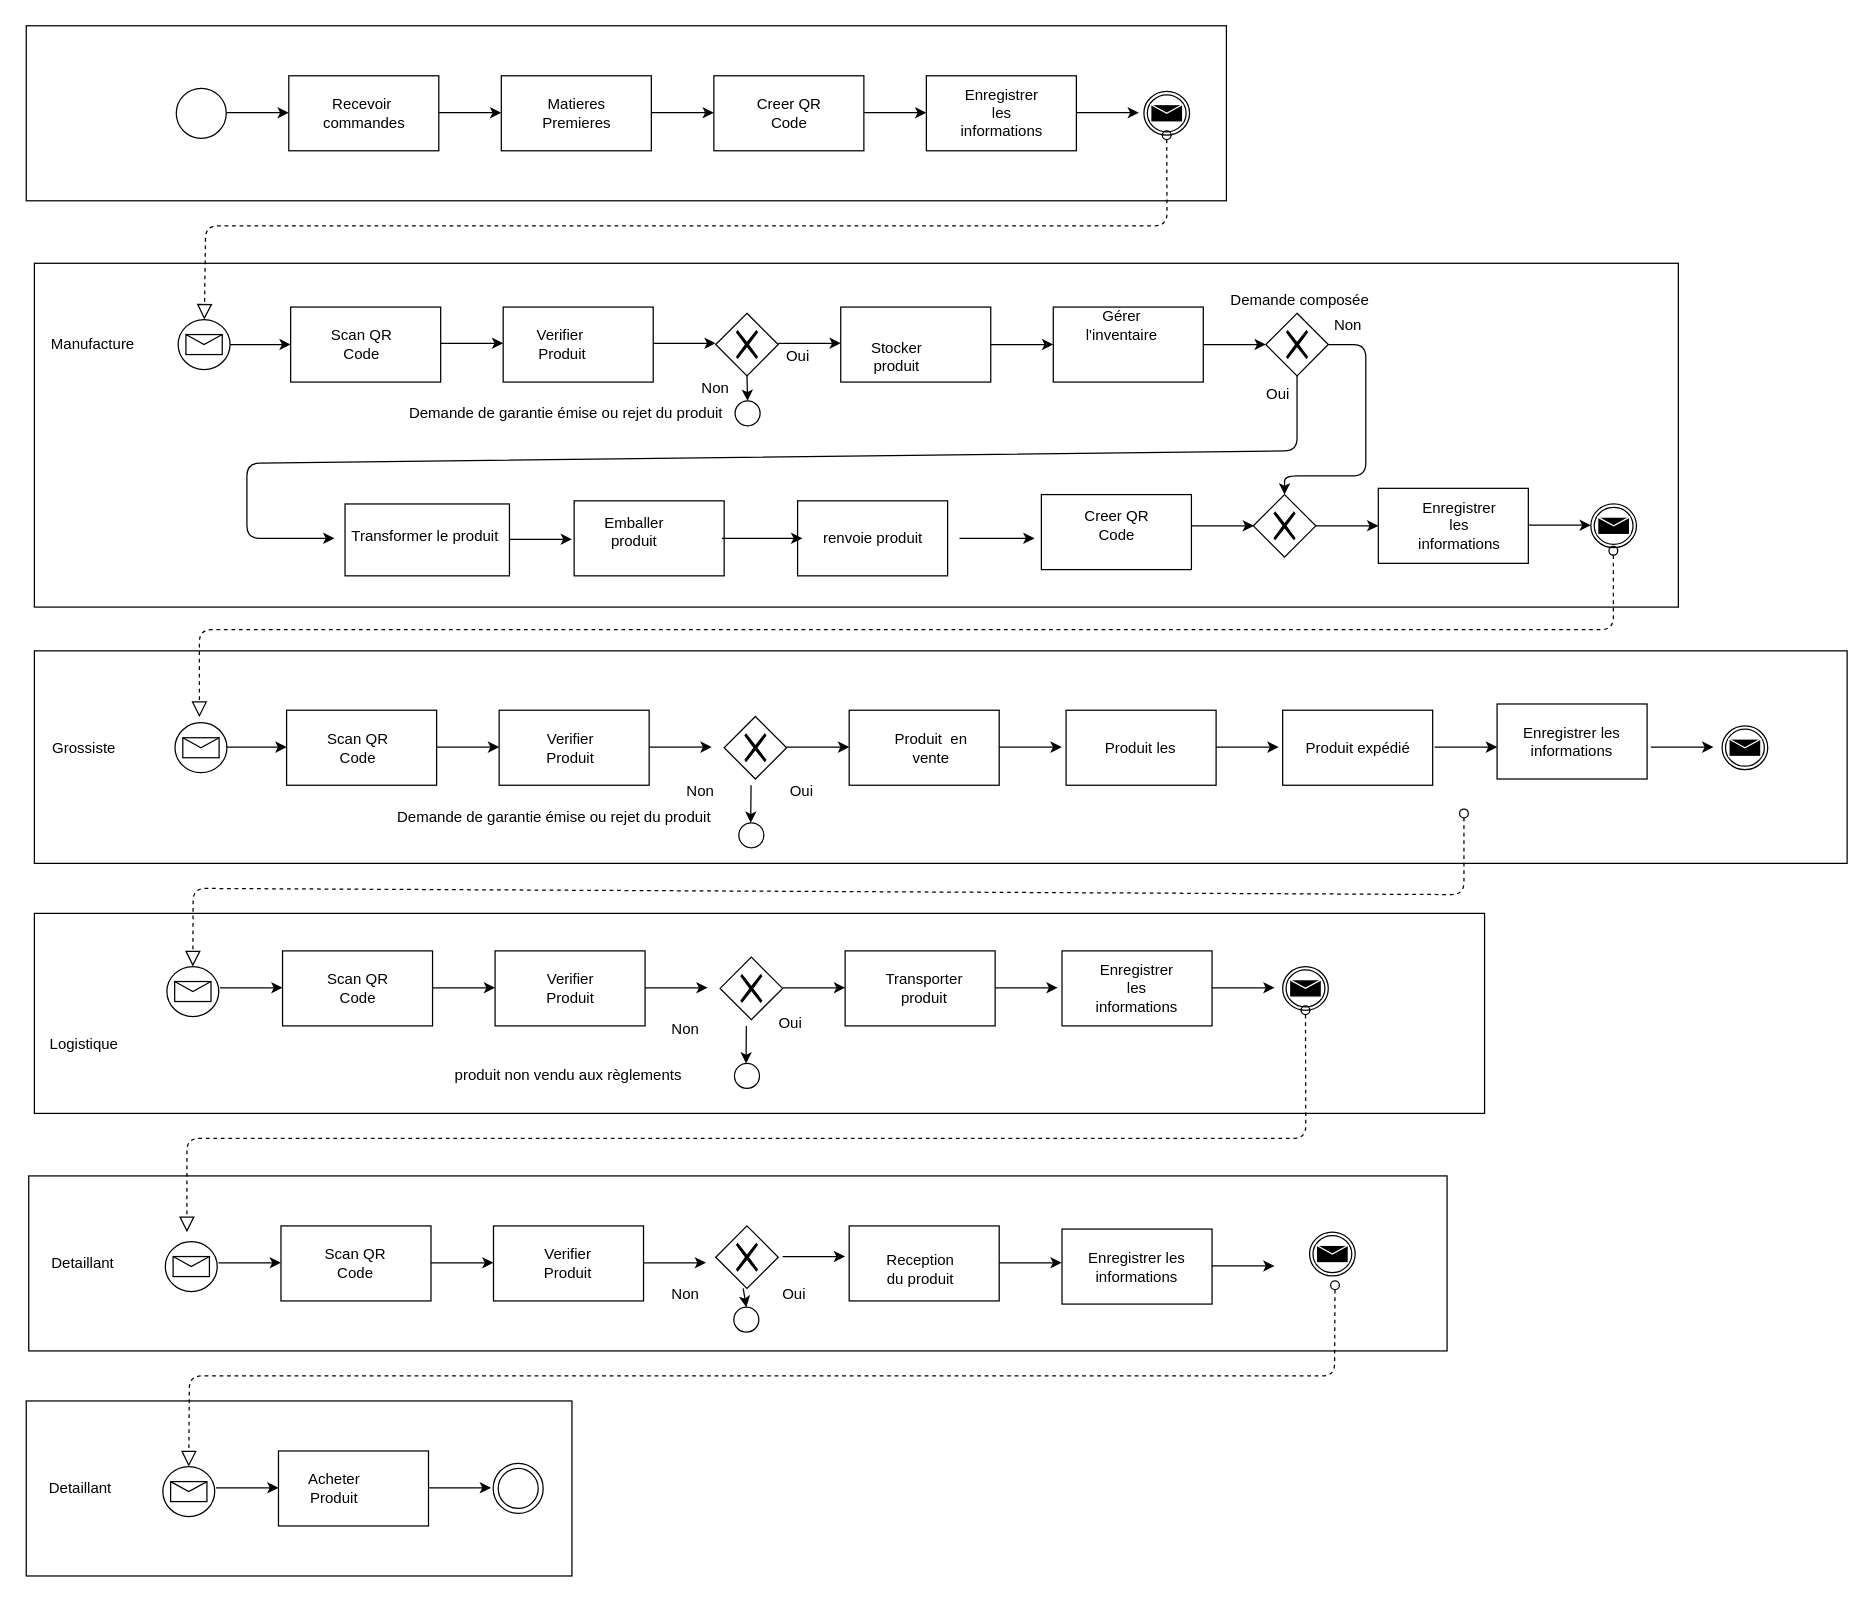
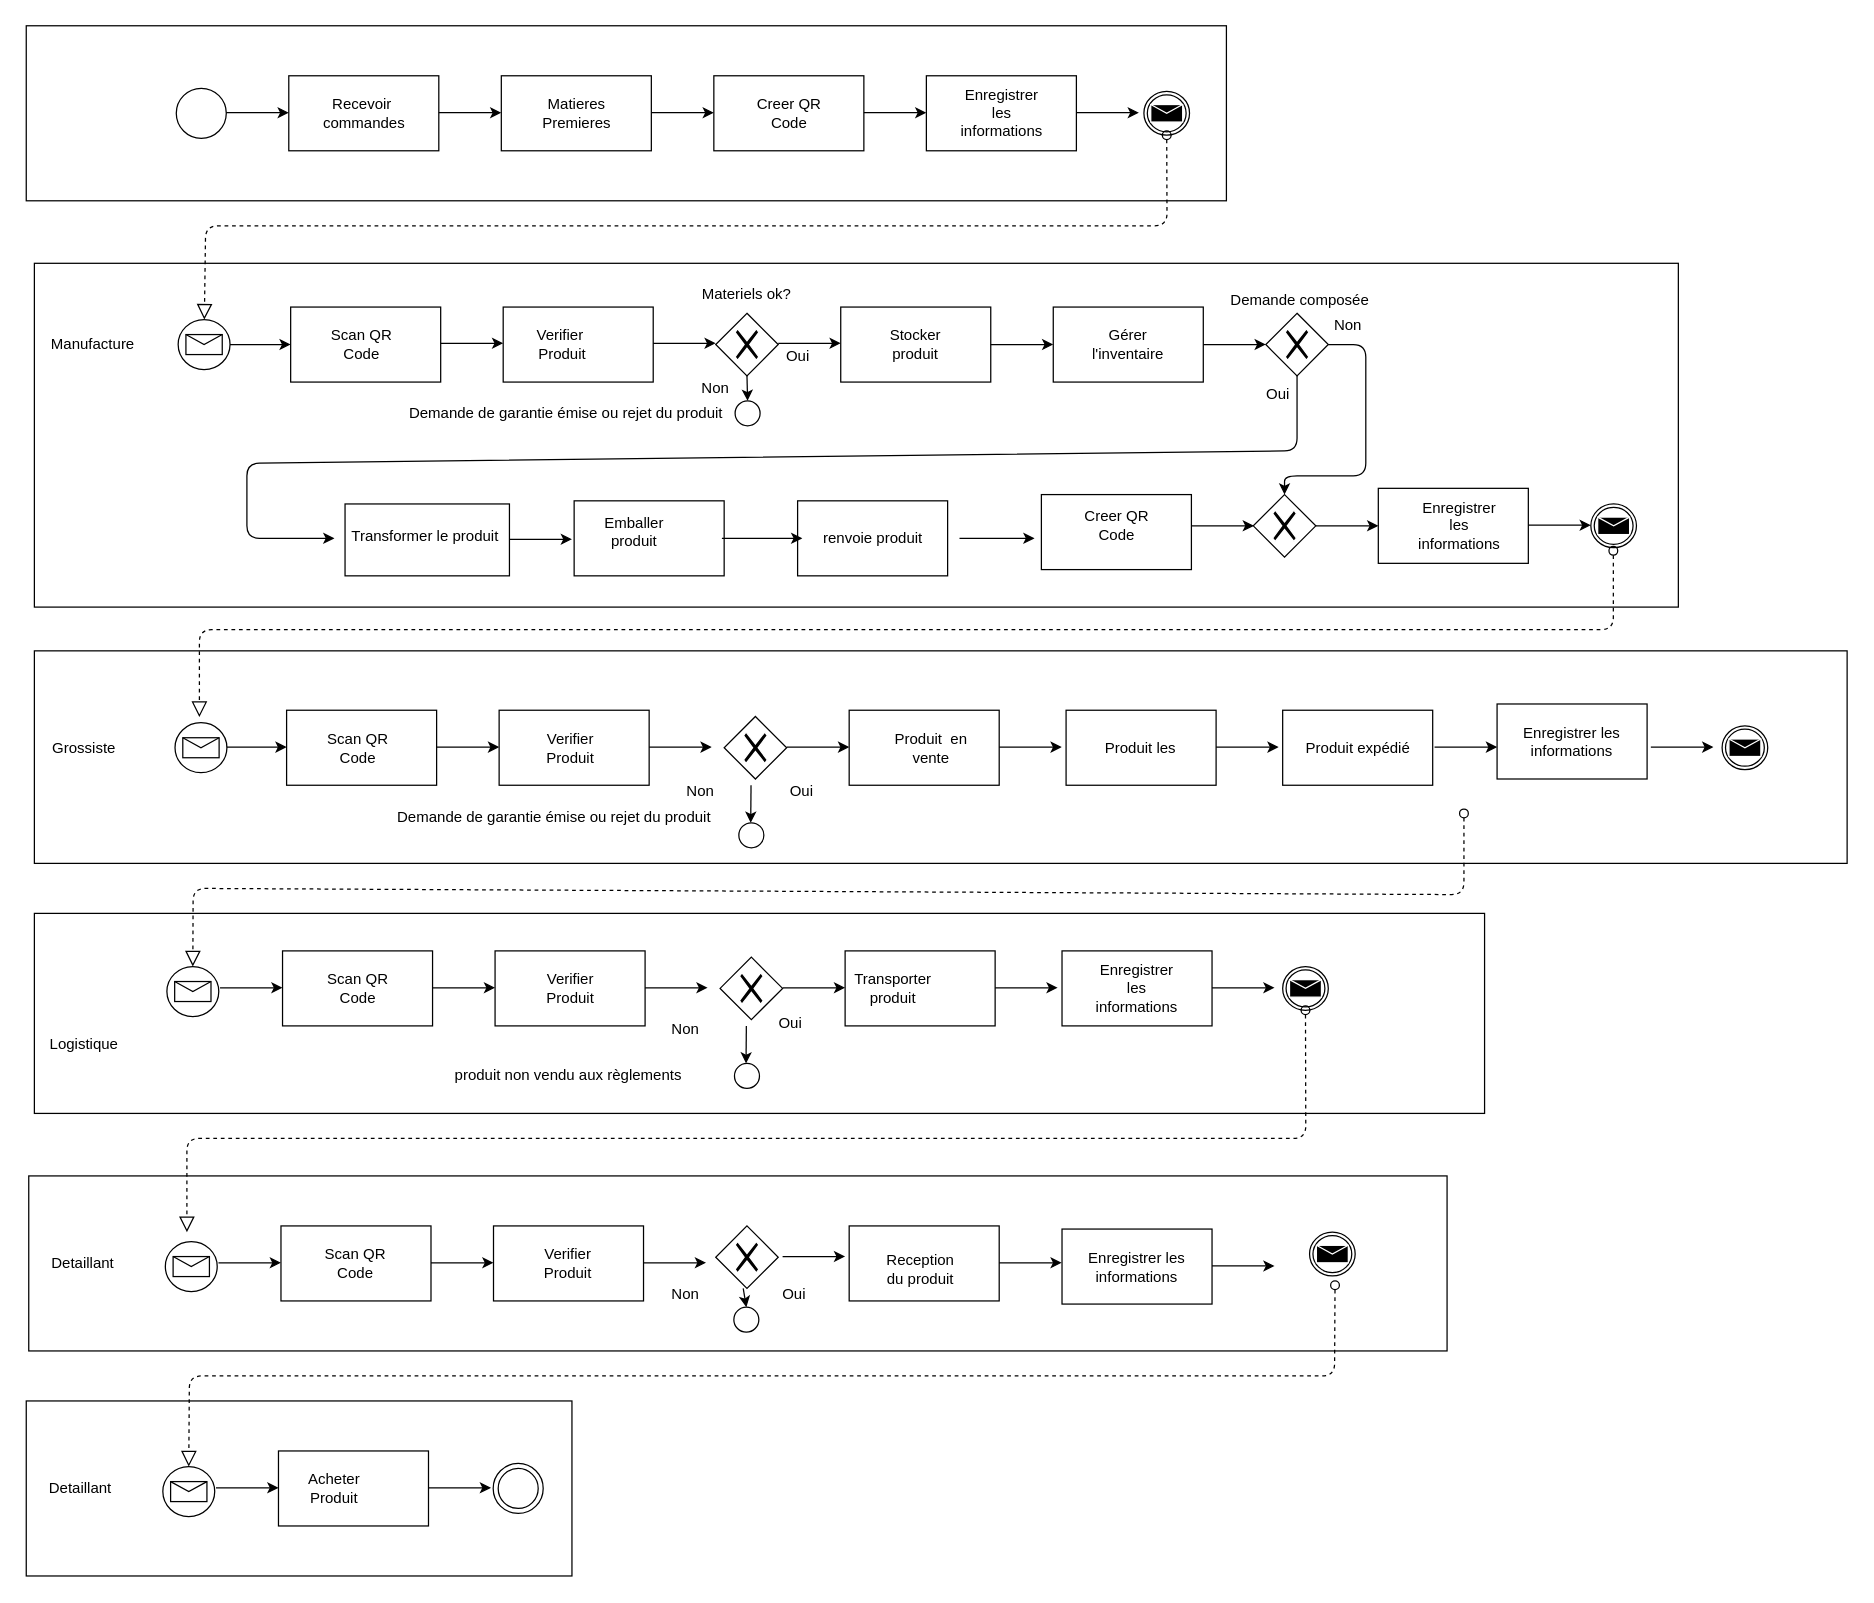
node "Materiels ok?": added
node "Gérer l'inventaire": moved (1122, 326) -> (1128, 344)
node "Stocker produit": moved (897, 357) -> (916, 344)
node "Transporter produit": moved (924, 988) -> (893, 988)
